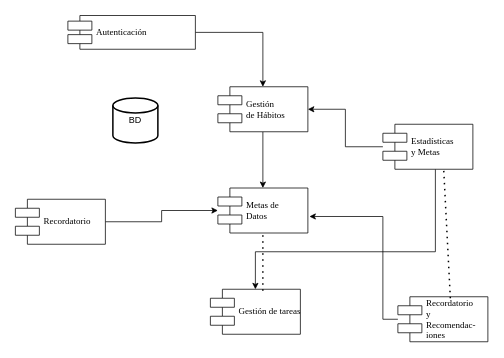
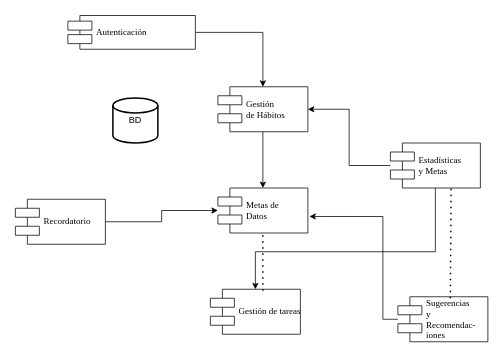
node "Estadísticas y Metas": moved (428, 147) -> (435, 165)
node "Recordatorio y Recomendac- iones": label "Recordatorio y Recomendac- iones" -> "Sugerencias y Recomendac- iones"
